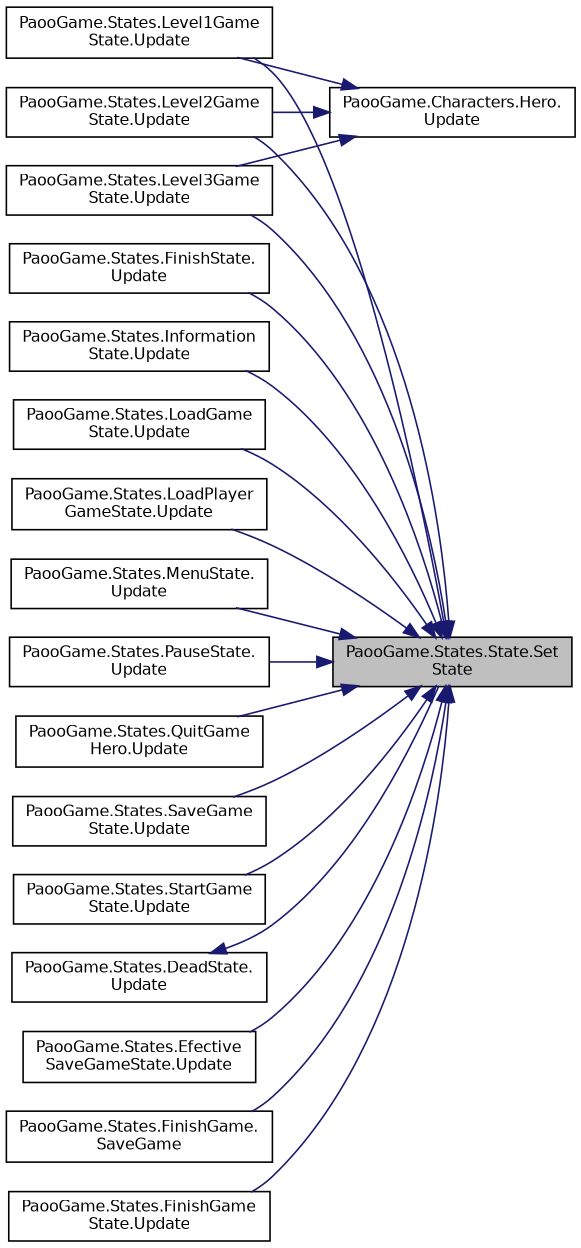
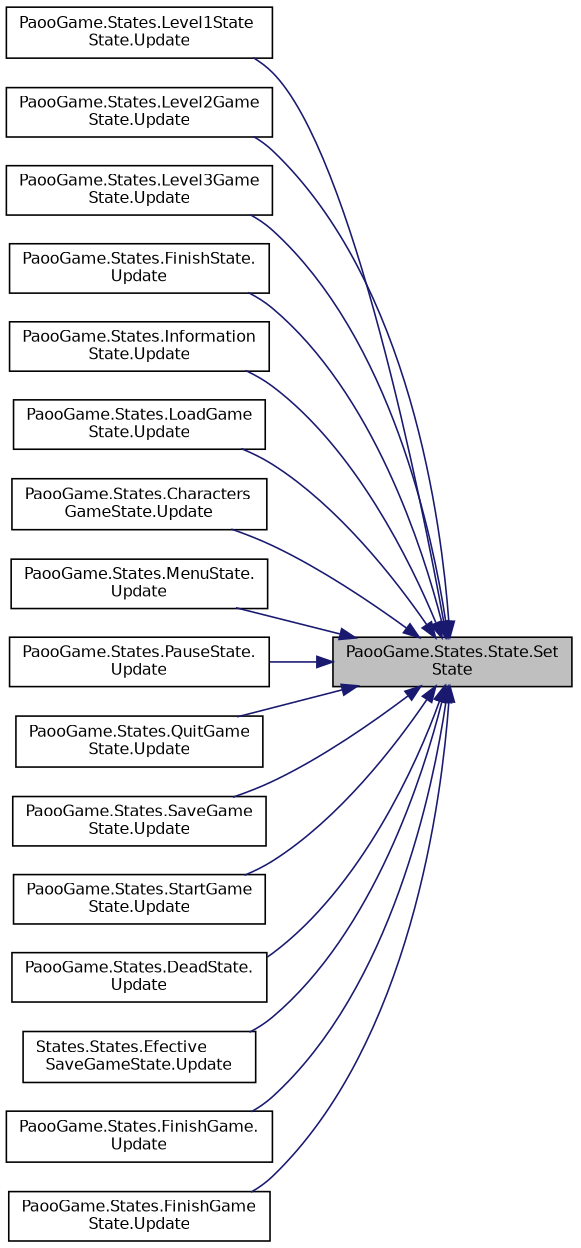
node "PaooGame.States.Level1Game State.Update": label "PaooGame.States.Level1Game State.Update" -> "PaooGame.States.Level1State State.Update"
node "PaooGame.Characters.Hero. Update": removed
node "PaooGame.States.LoadPlayer GameState.Update": label "PaooGame.States.LoadPlayer GameState.Update" -> "PaooGame.States.Characters GameState.Update"
node "PaooGame.States.QuitGame Hero.Update": label "PaooGame.States.QuitGame Hero.Update" -> "PaooGame.States.QuitGame State.Update"
edge "PaooGame.States.State.Set State" -> "PaooGame.States.DeadState. Update": reversed
node "PaooGame.States.Efective SaveGameState.Update": label "PaooGame.States.Efective SaveGameState.Update" -> "States.States.Efective SaveGameState.Update"
node "PaooGame.States.FinishGame. SaveGame": label "PaooGame.States.FinishGame. SaveGame" -> "PaooGame.States.FinishGame. Update"
